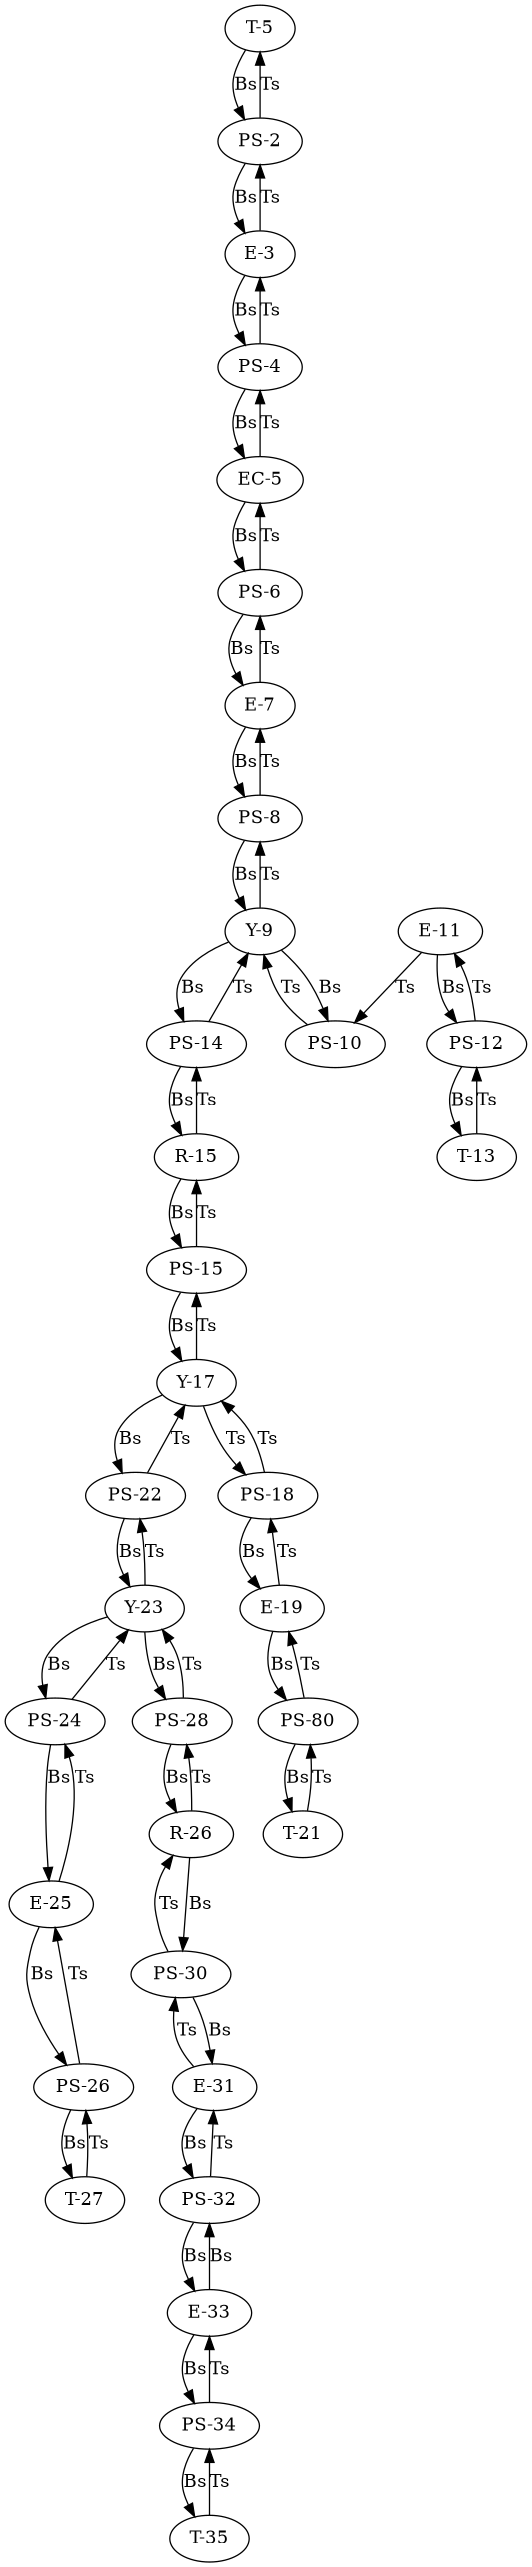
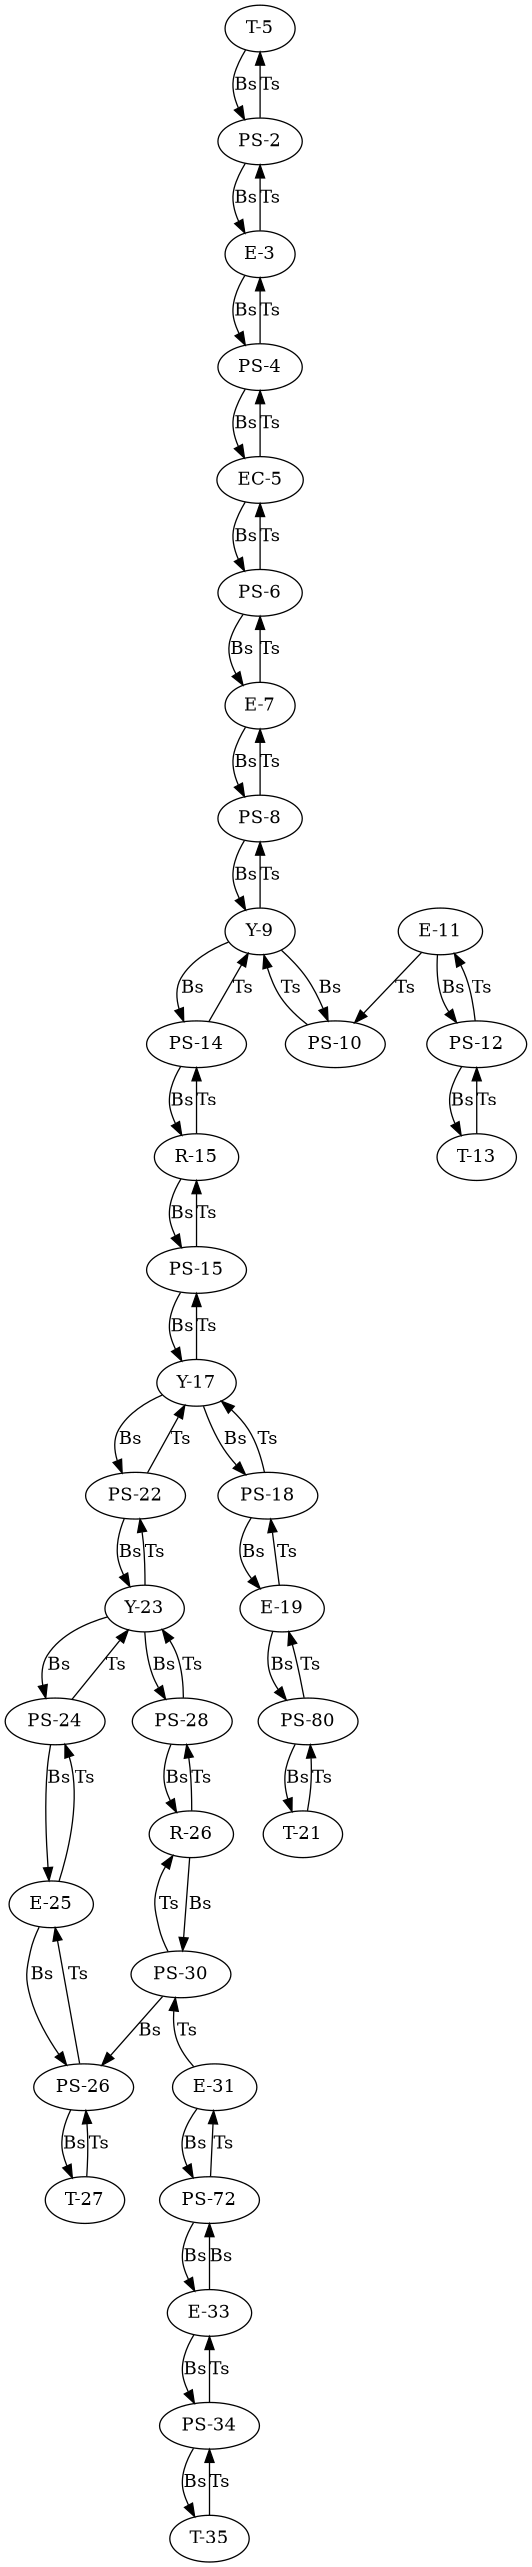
edge "Y-17" -> "PS-18": label "Ts" -> "Bs"
edge "PS-30" -> "E-31": now "PS-30" -> "PS-26"
node "PS-32": label "PS-32" -> "PS-72"
